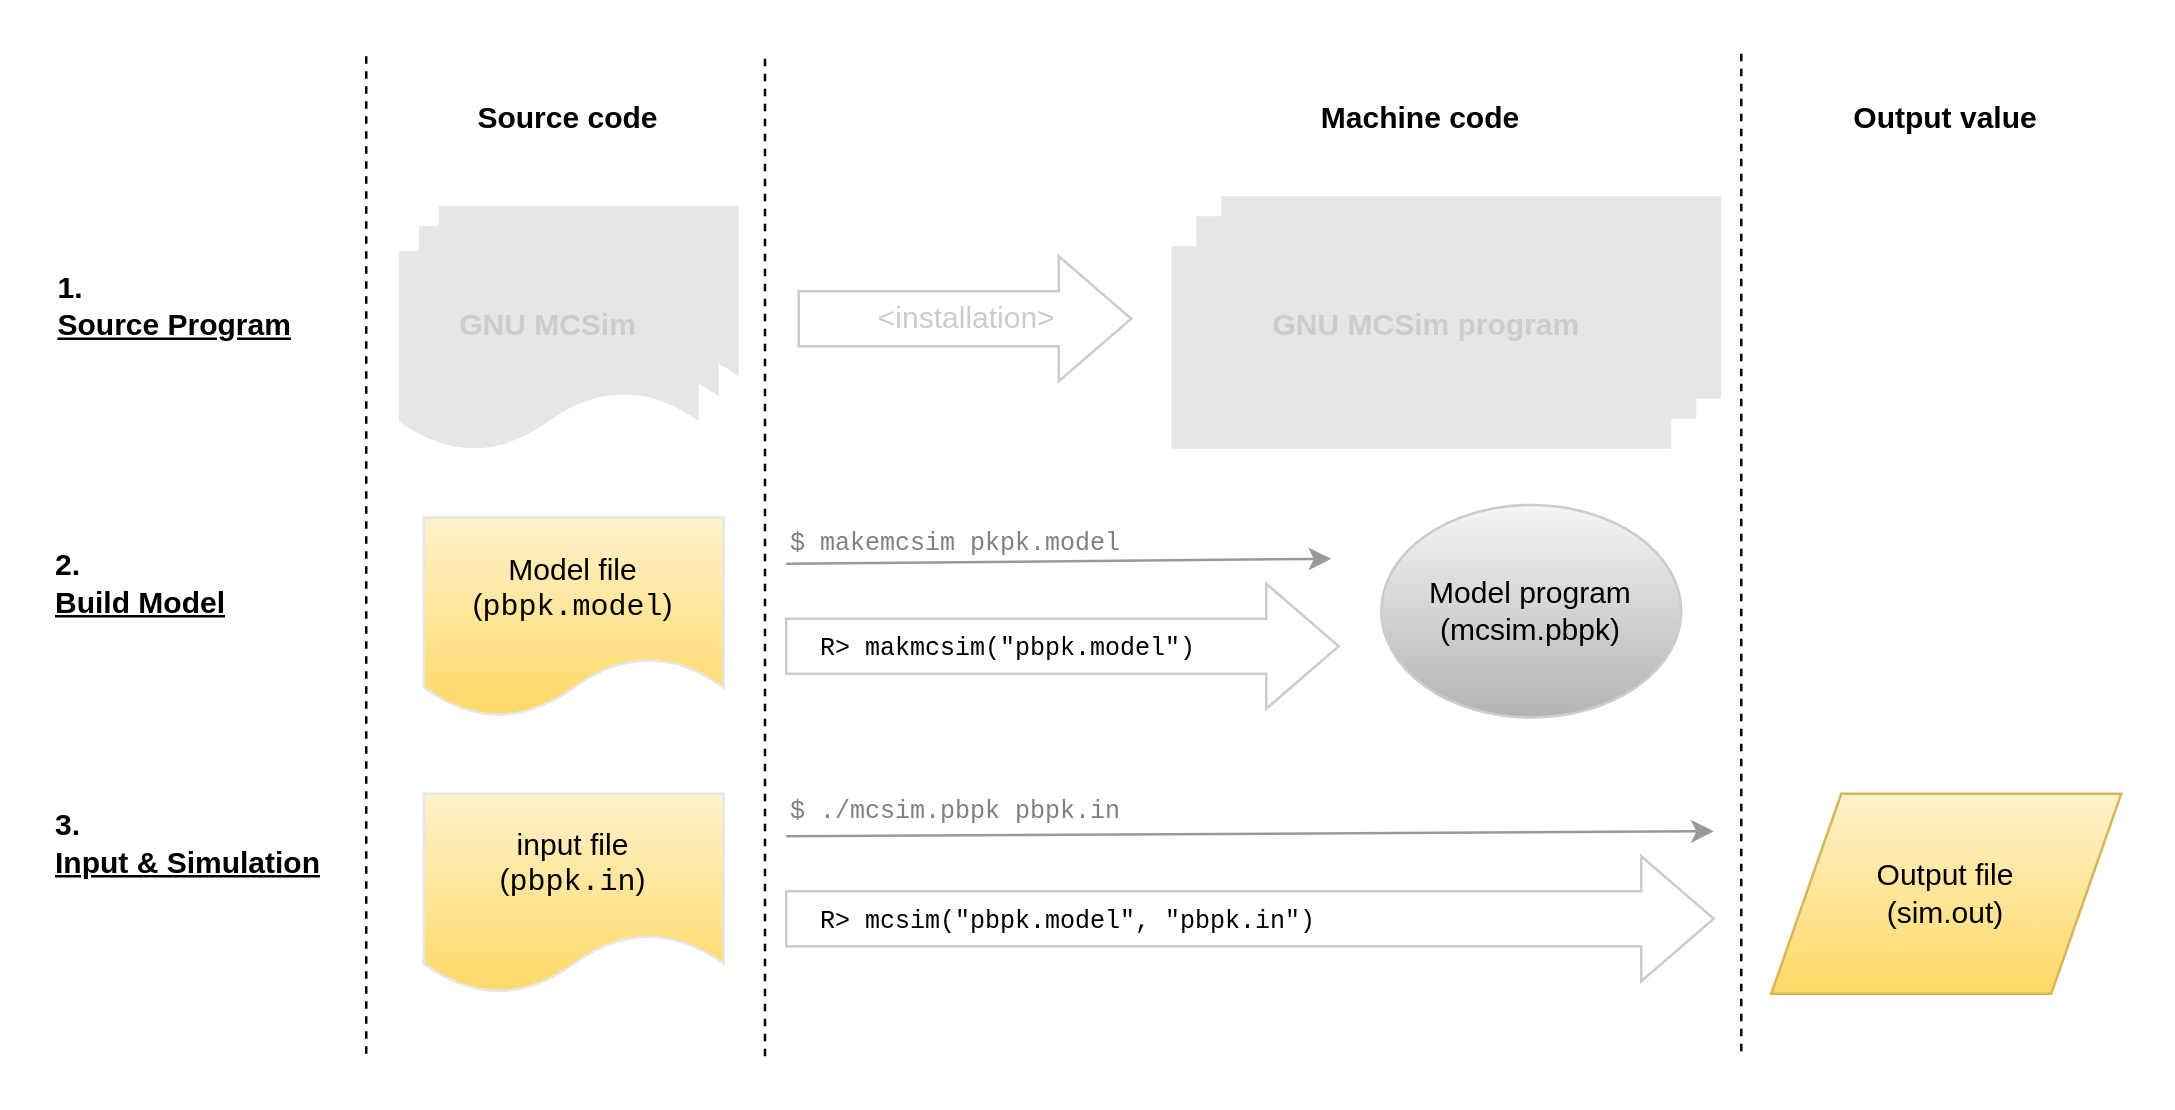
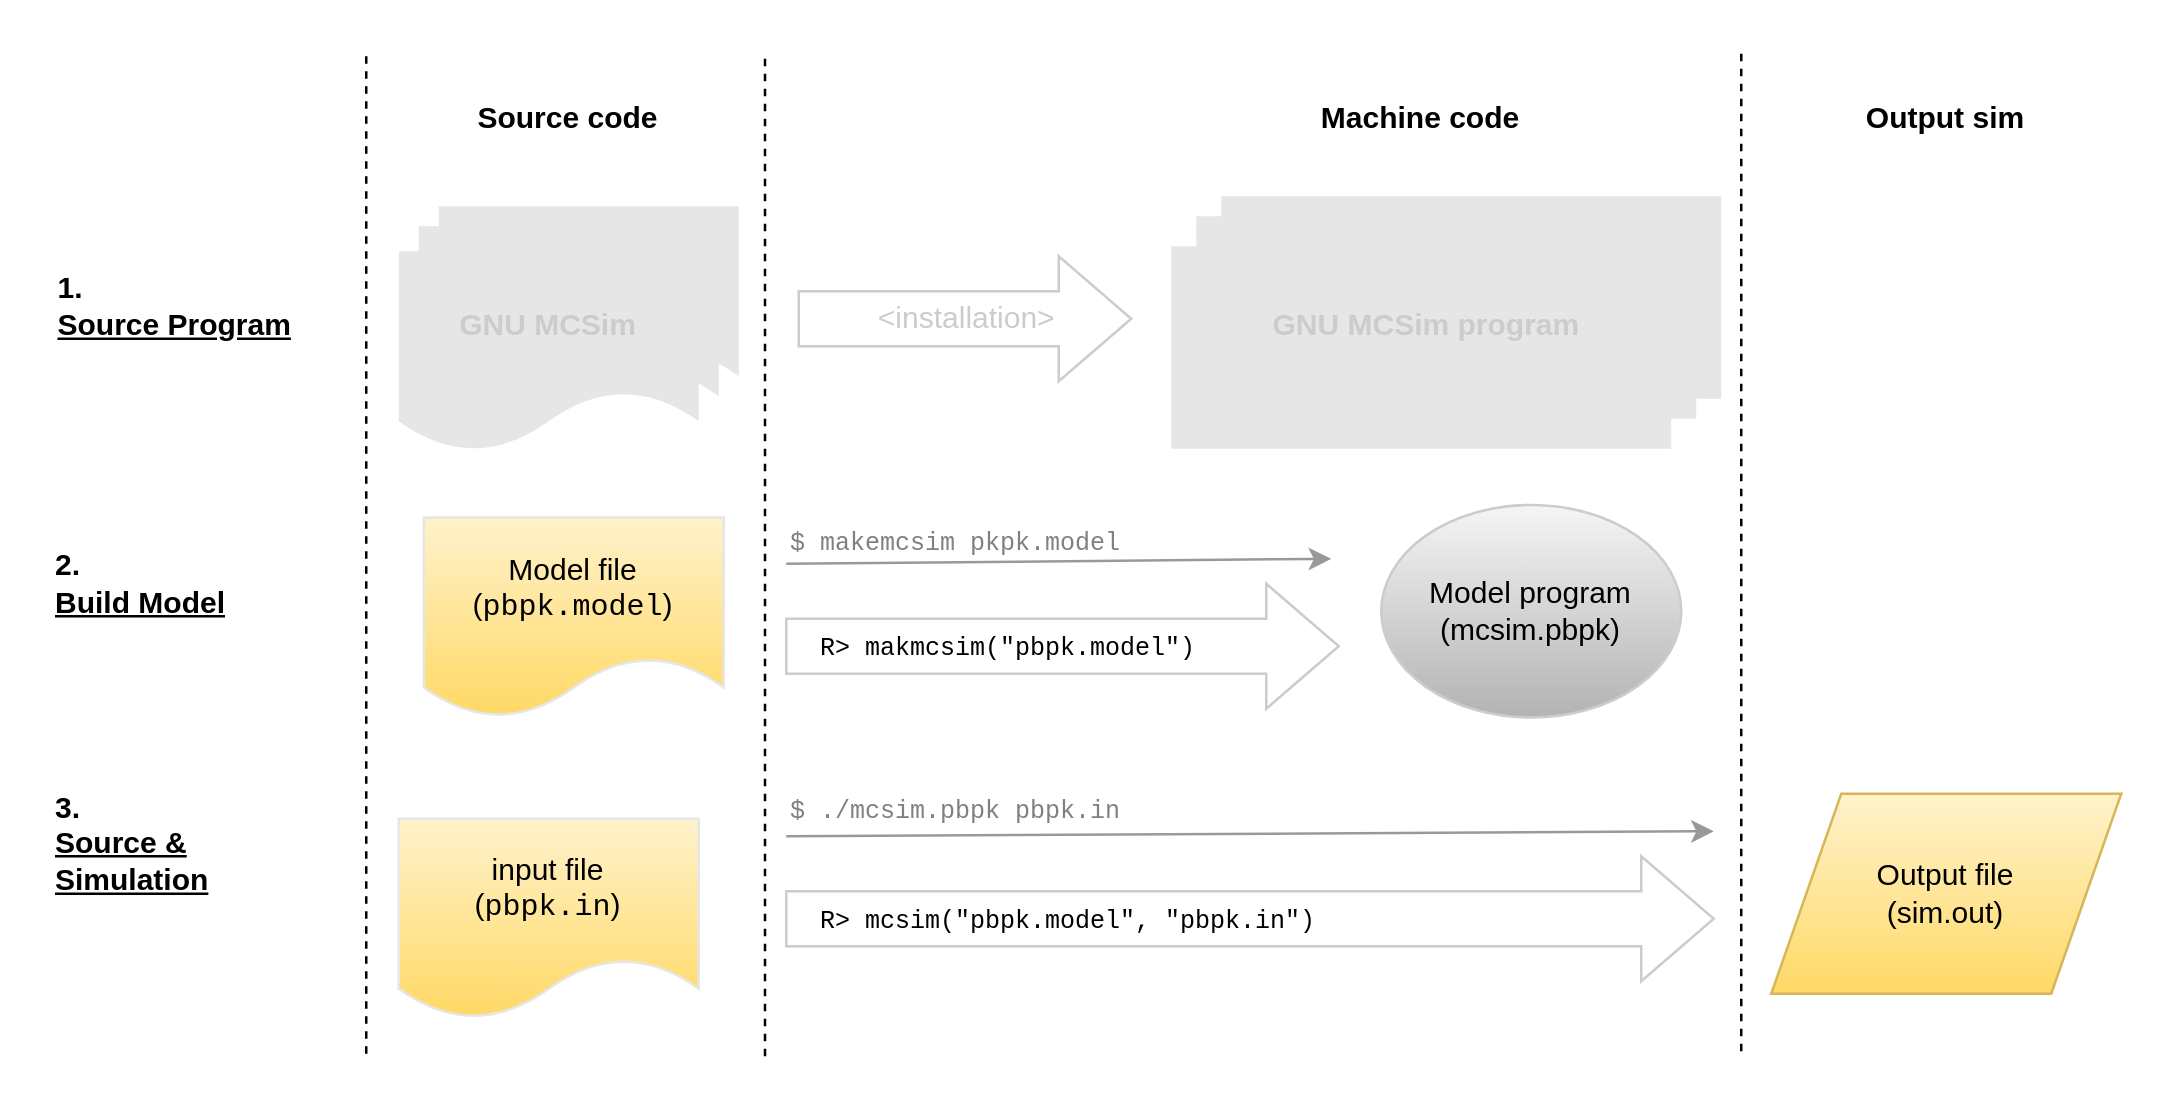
node "Output value": label "Output value" -> "Output sim"
node "3. Input & Simulation": label "3. Input & Simulation" -> "3. Source & Simulation"
node "input file (pbpk.in)": moved (574, 894) -> (549, 919)
